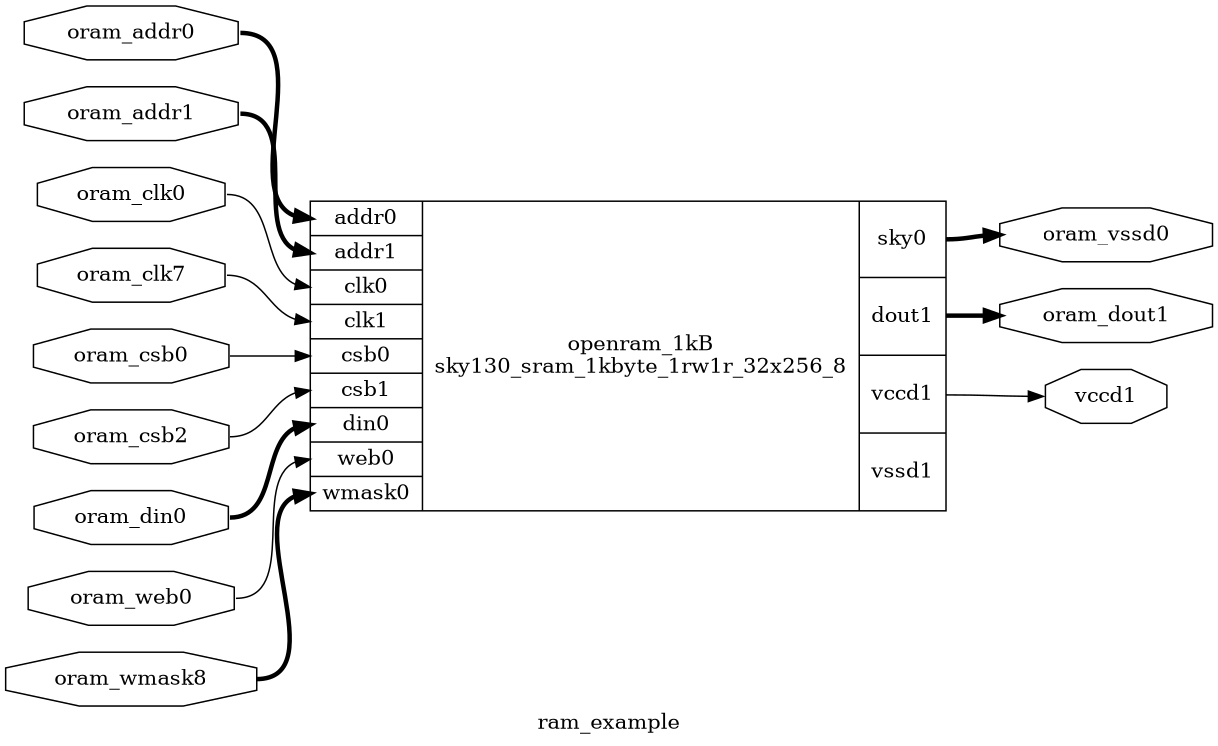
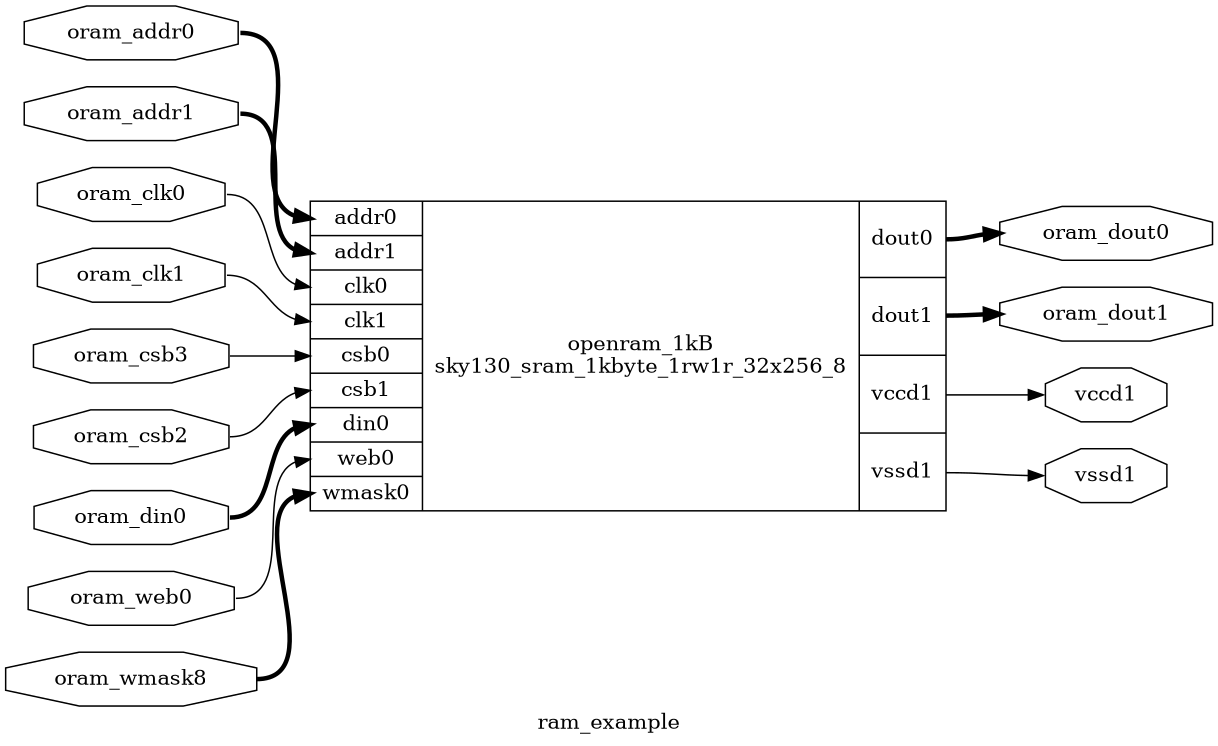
node "oram_vssd0": label "oram_vssd0" -> "oram_dout0"
node "addr0": text "sky0" -> "dout0"
node "oram_clk7": label "oram_clk7" -> "oram_clk1"
node "oram_csb0": label "oram_csb0" -> "oram_csb3"
node "vssd1": added
